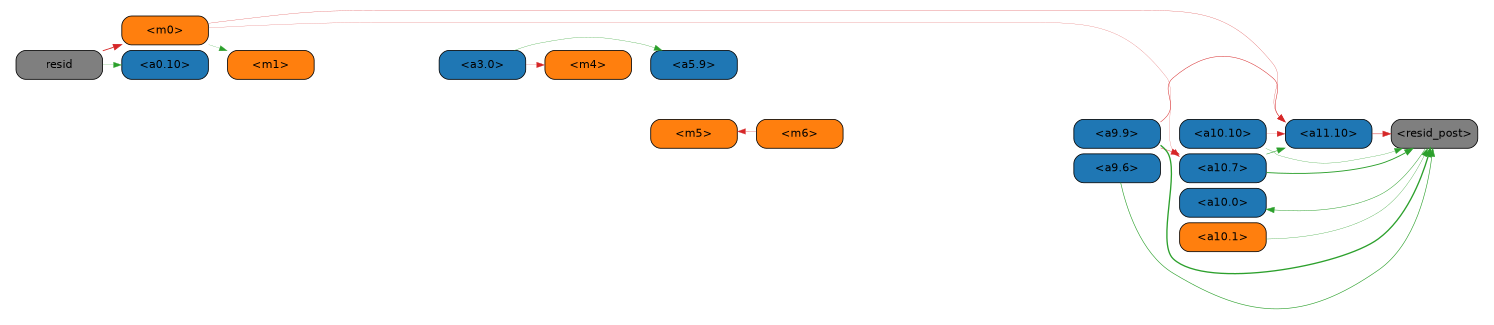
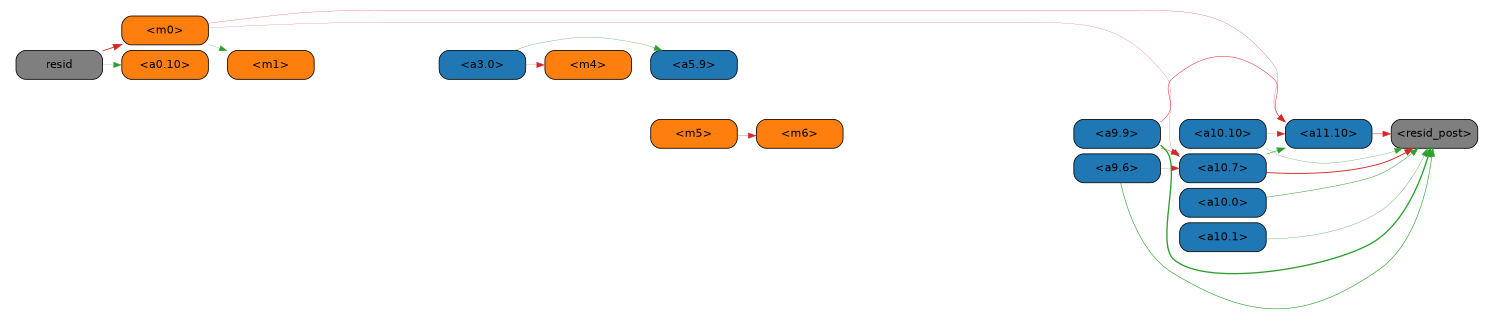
node "<a0.10>": fillcolor #1f77b4 -> #ff7f0e
edge "<m6>" -> "<m5>": reversed
edge "<a9.6>" -> "<a10.7>": added
edge "<a10.7>" -> "<resid_post>": color #2ca02c -> #d62728
edge "<resid_post>" -> "<a10.0>": reversed
node "<a10.1>": fillcolor #ff7f0e -> #1f77b4
